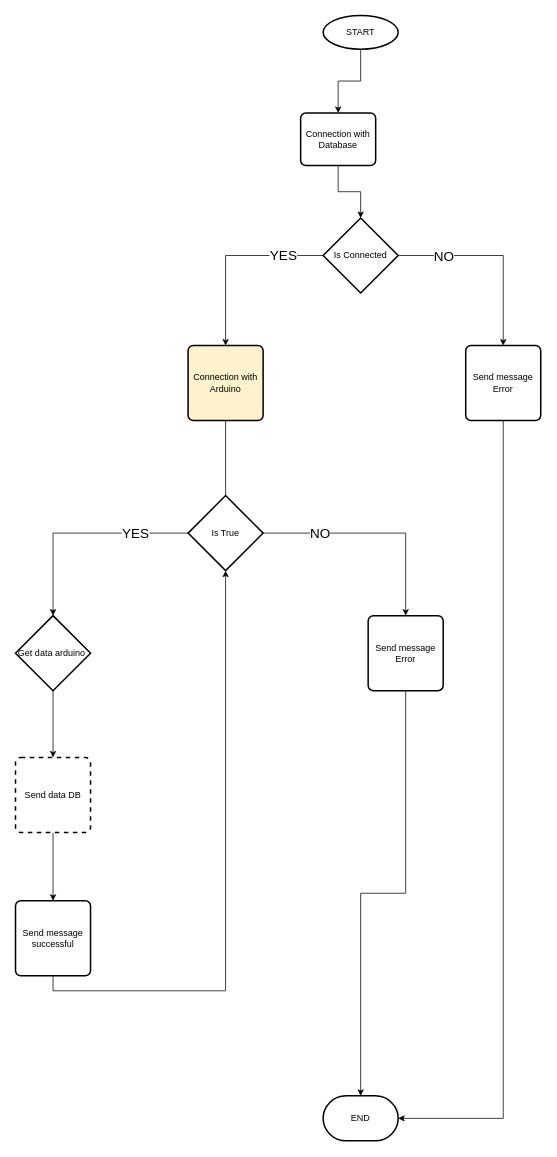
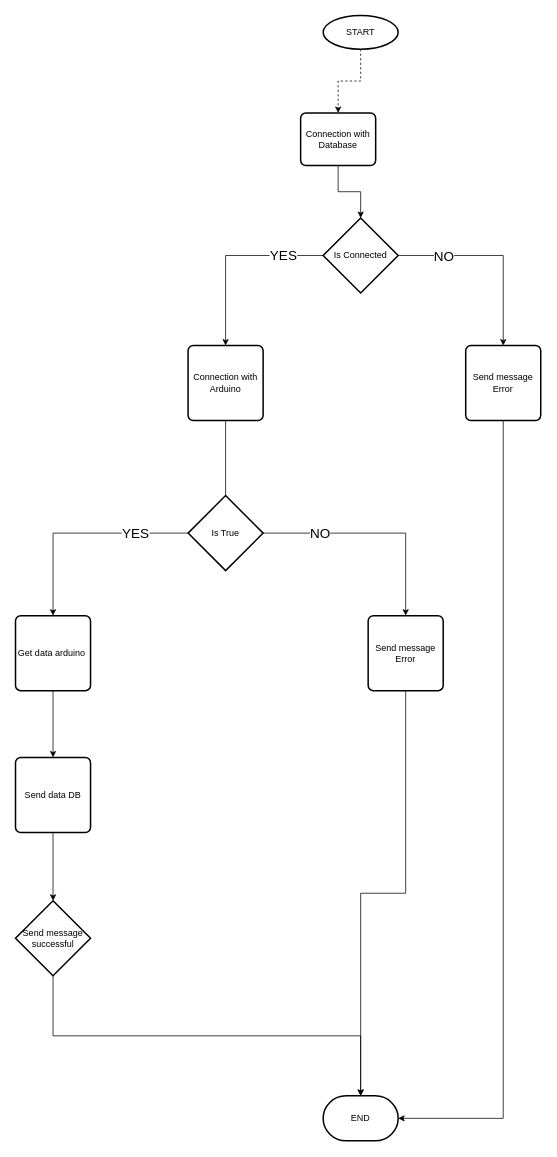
edge "START" -> "Connection with Database": style solid -> dashed
node "Connection with Arduino": fillcolor #fff2cc -> #ffffff
node "Get data arduino": shape diamond -> rounded rectangle
node "Send data DB": style dashed -> solid
edge "Send message successful" -> "Is True": now "Send message successful" -> "END"
node "Send message successful": shape rounded rectangle -> diamond
